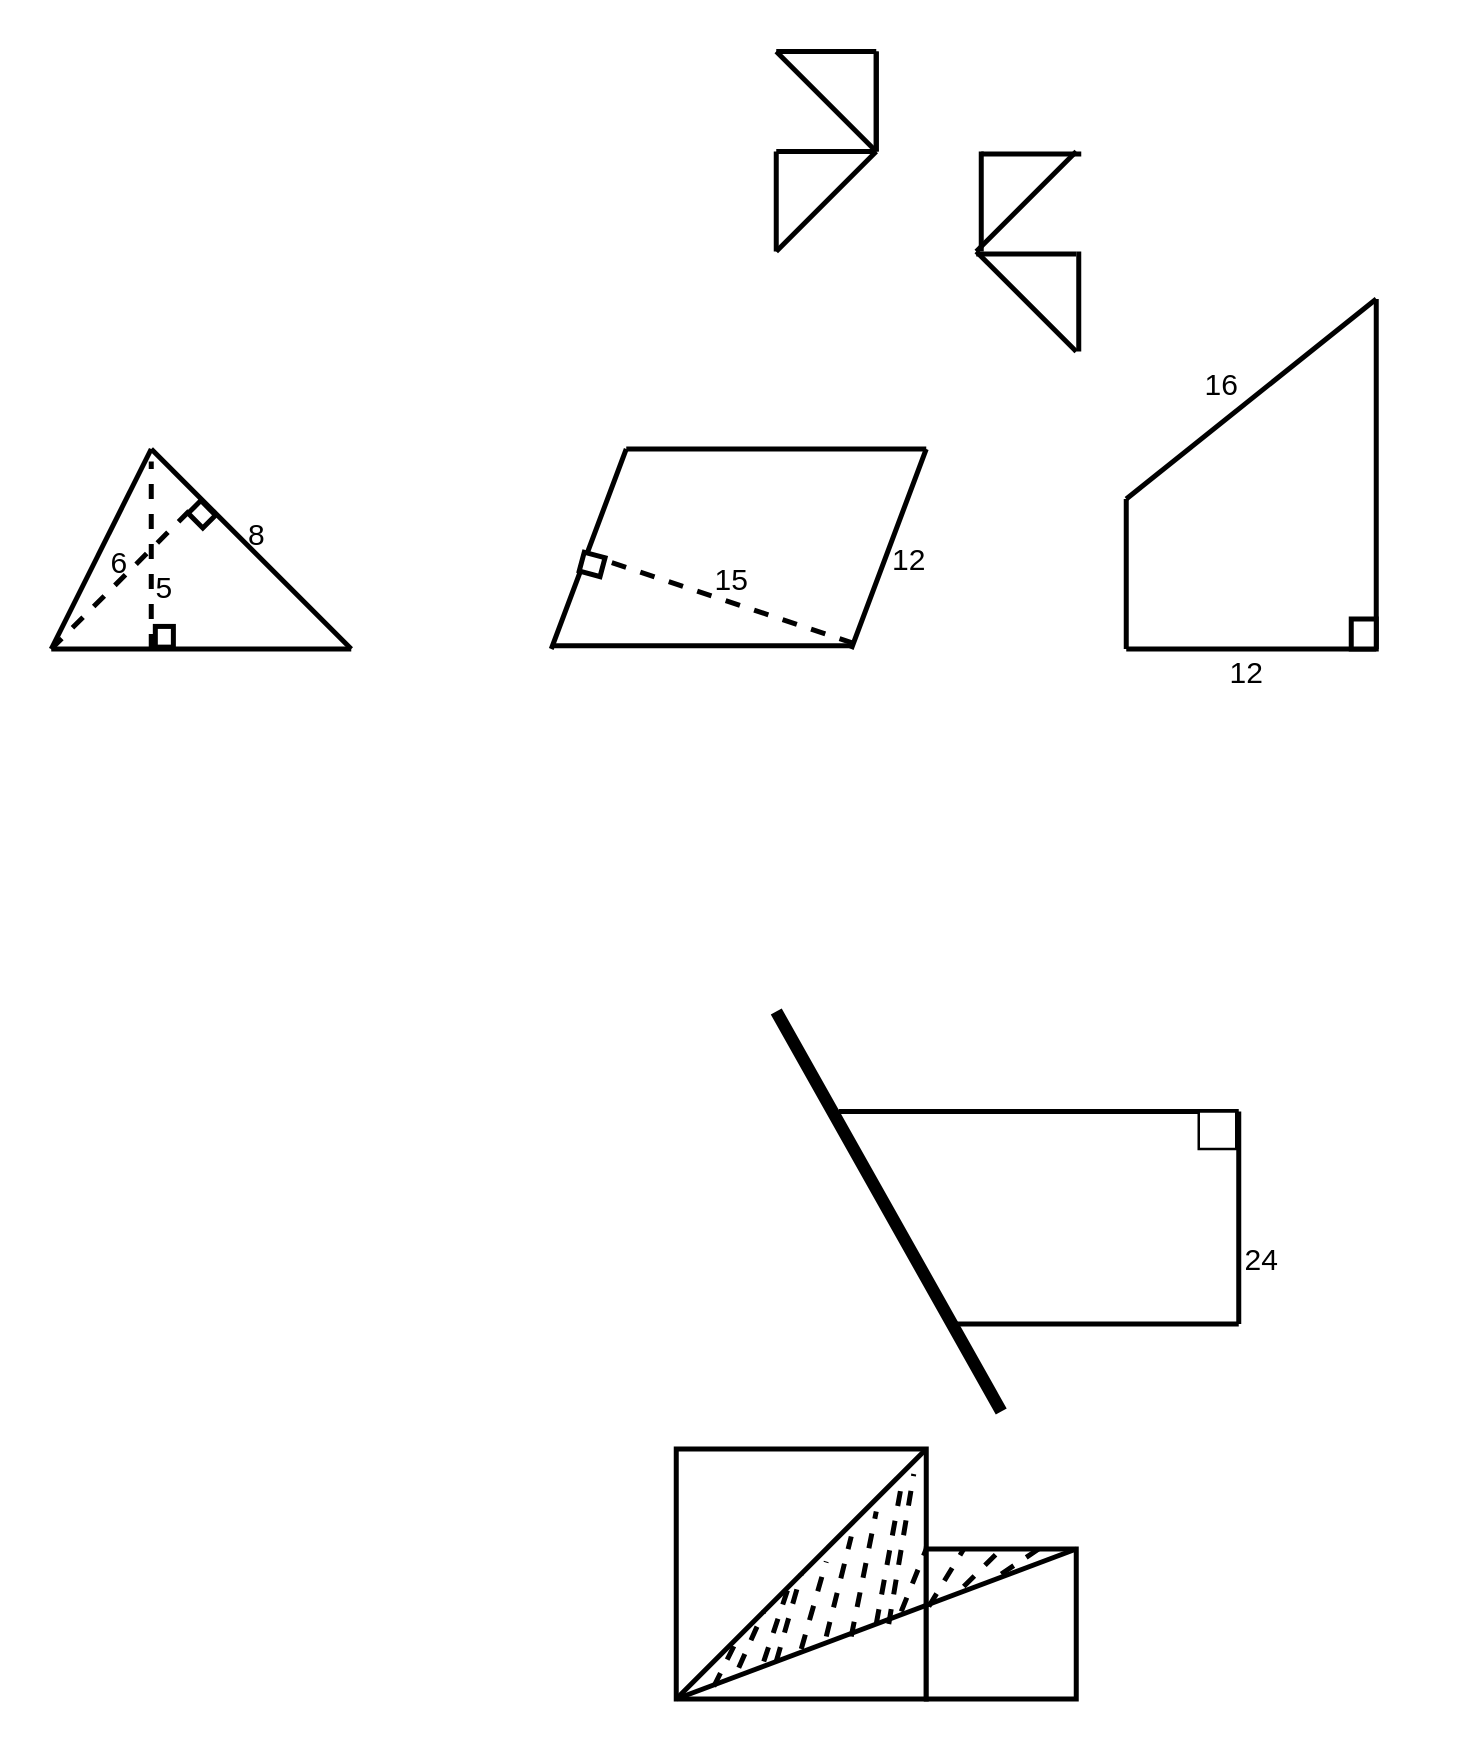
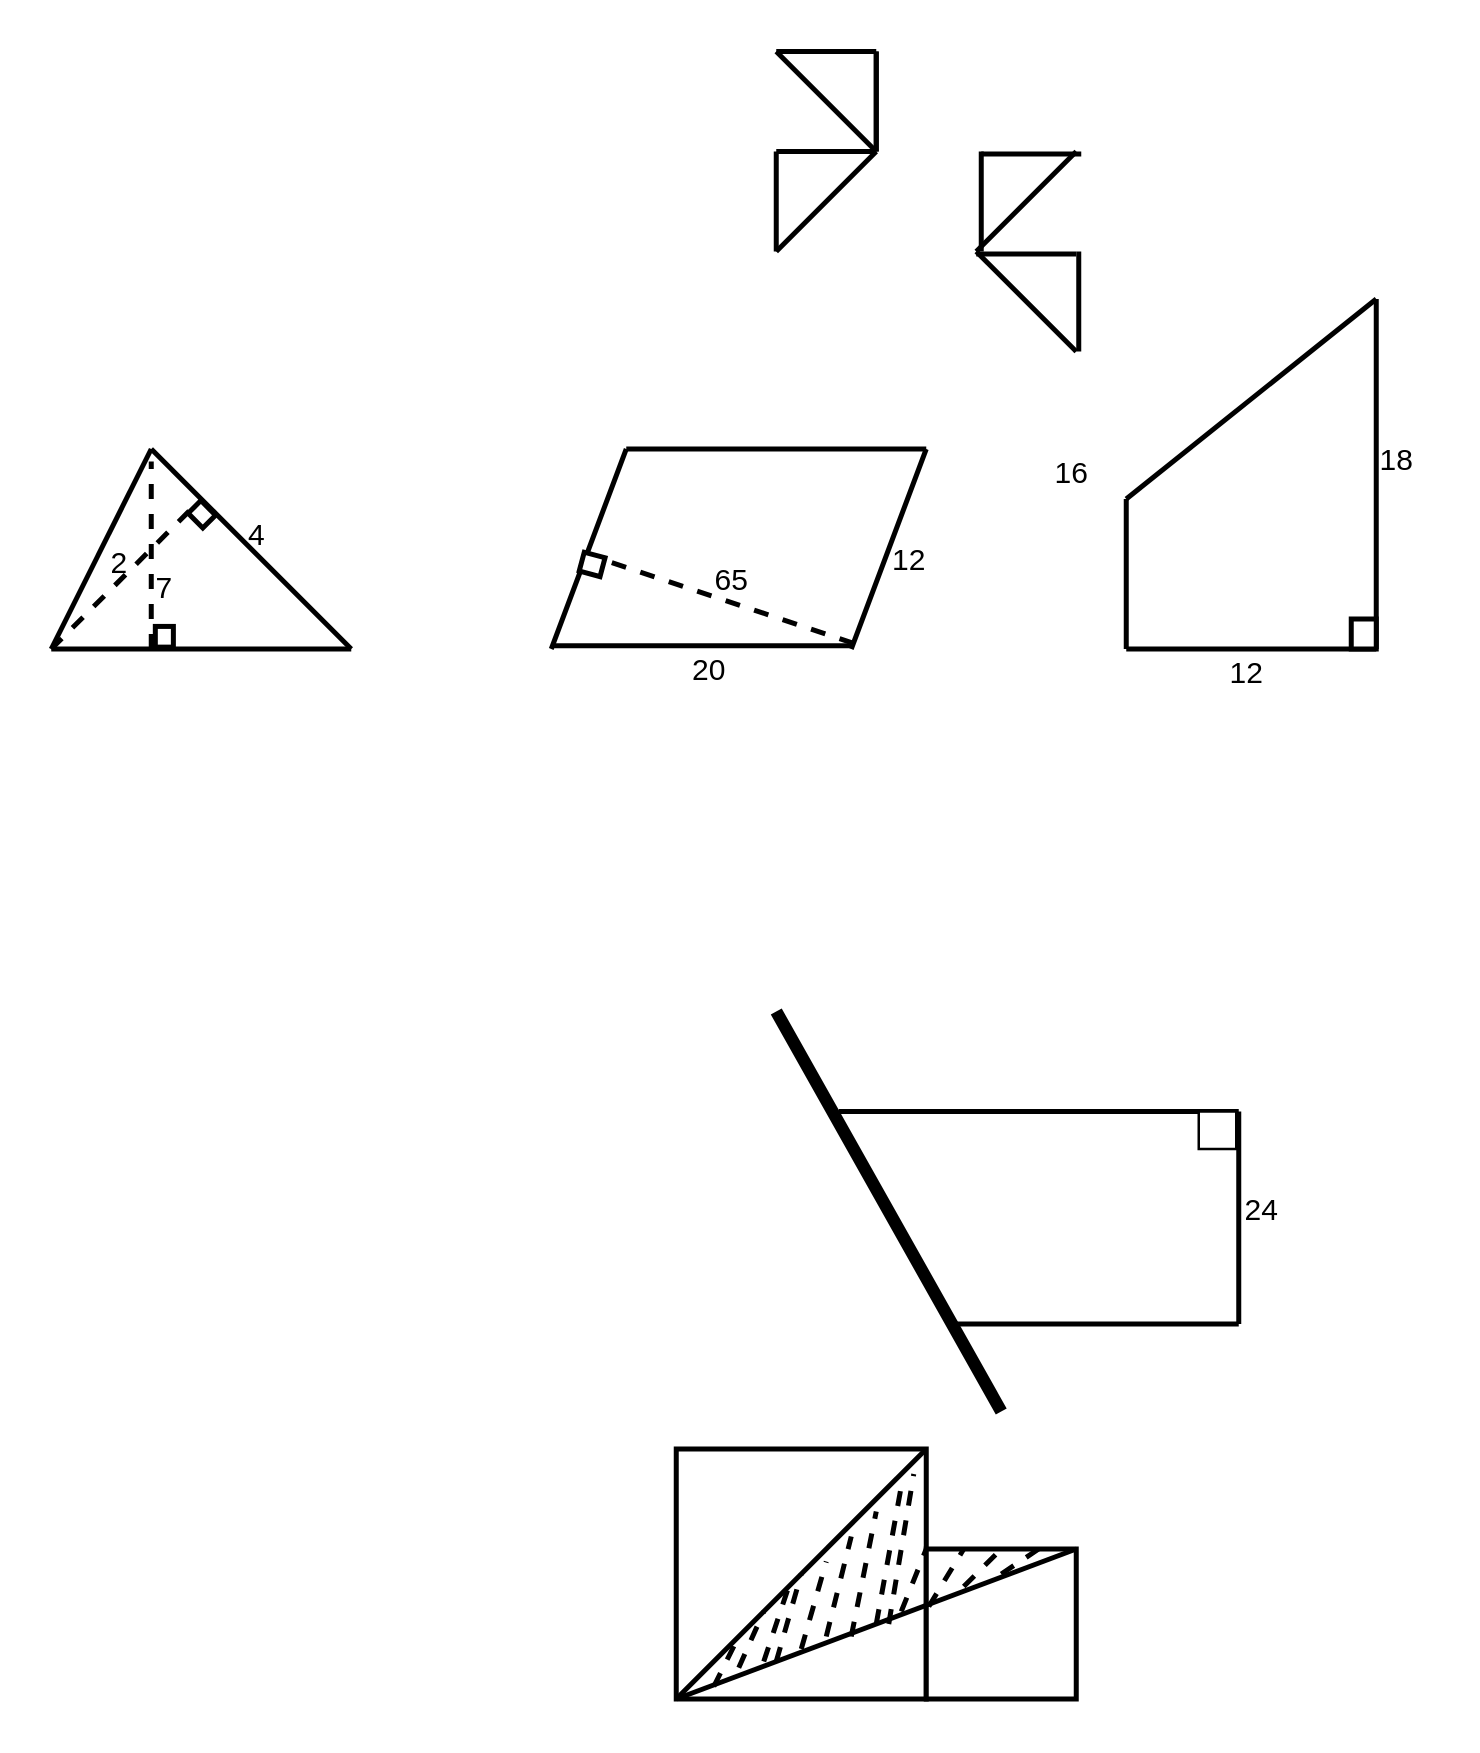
node "16": moved (1220, 386) -> (1070, 474)
node "18": added
node "8": label "8" -> "4"
node "6": label "6" -> "2"
node "15": label "15" -> "65"
node "5": label "5" -> "7"
node "20": added
node "24": moved (1260, 1261) -> (1260, 1211)
